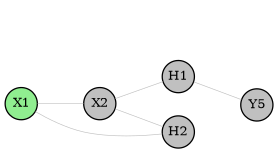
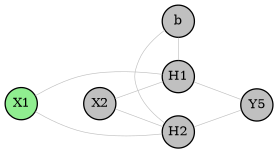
node "b": added
edge "X1" -- "X2": now "X1" -- "H1"
edge "Y5" -- "H2": added
